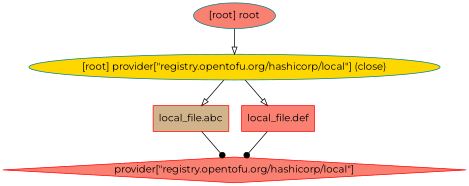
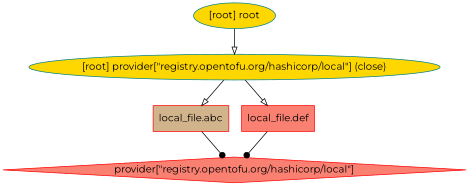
node "[root] root": fillcolor salmon -> gold
